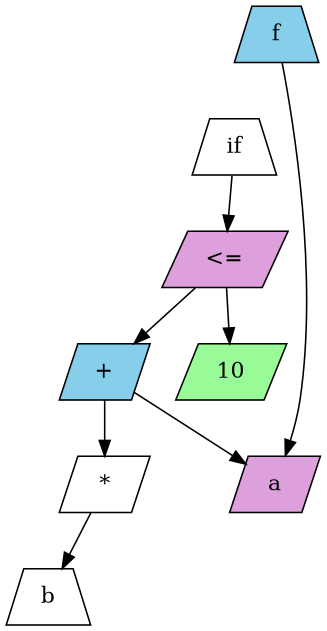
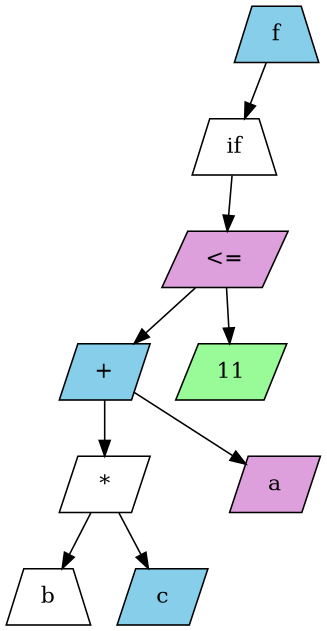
edge "f" -> "a": now "f" -> "if"
node "10": label "10" -> "11"
node "c": added
